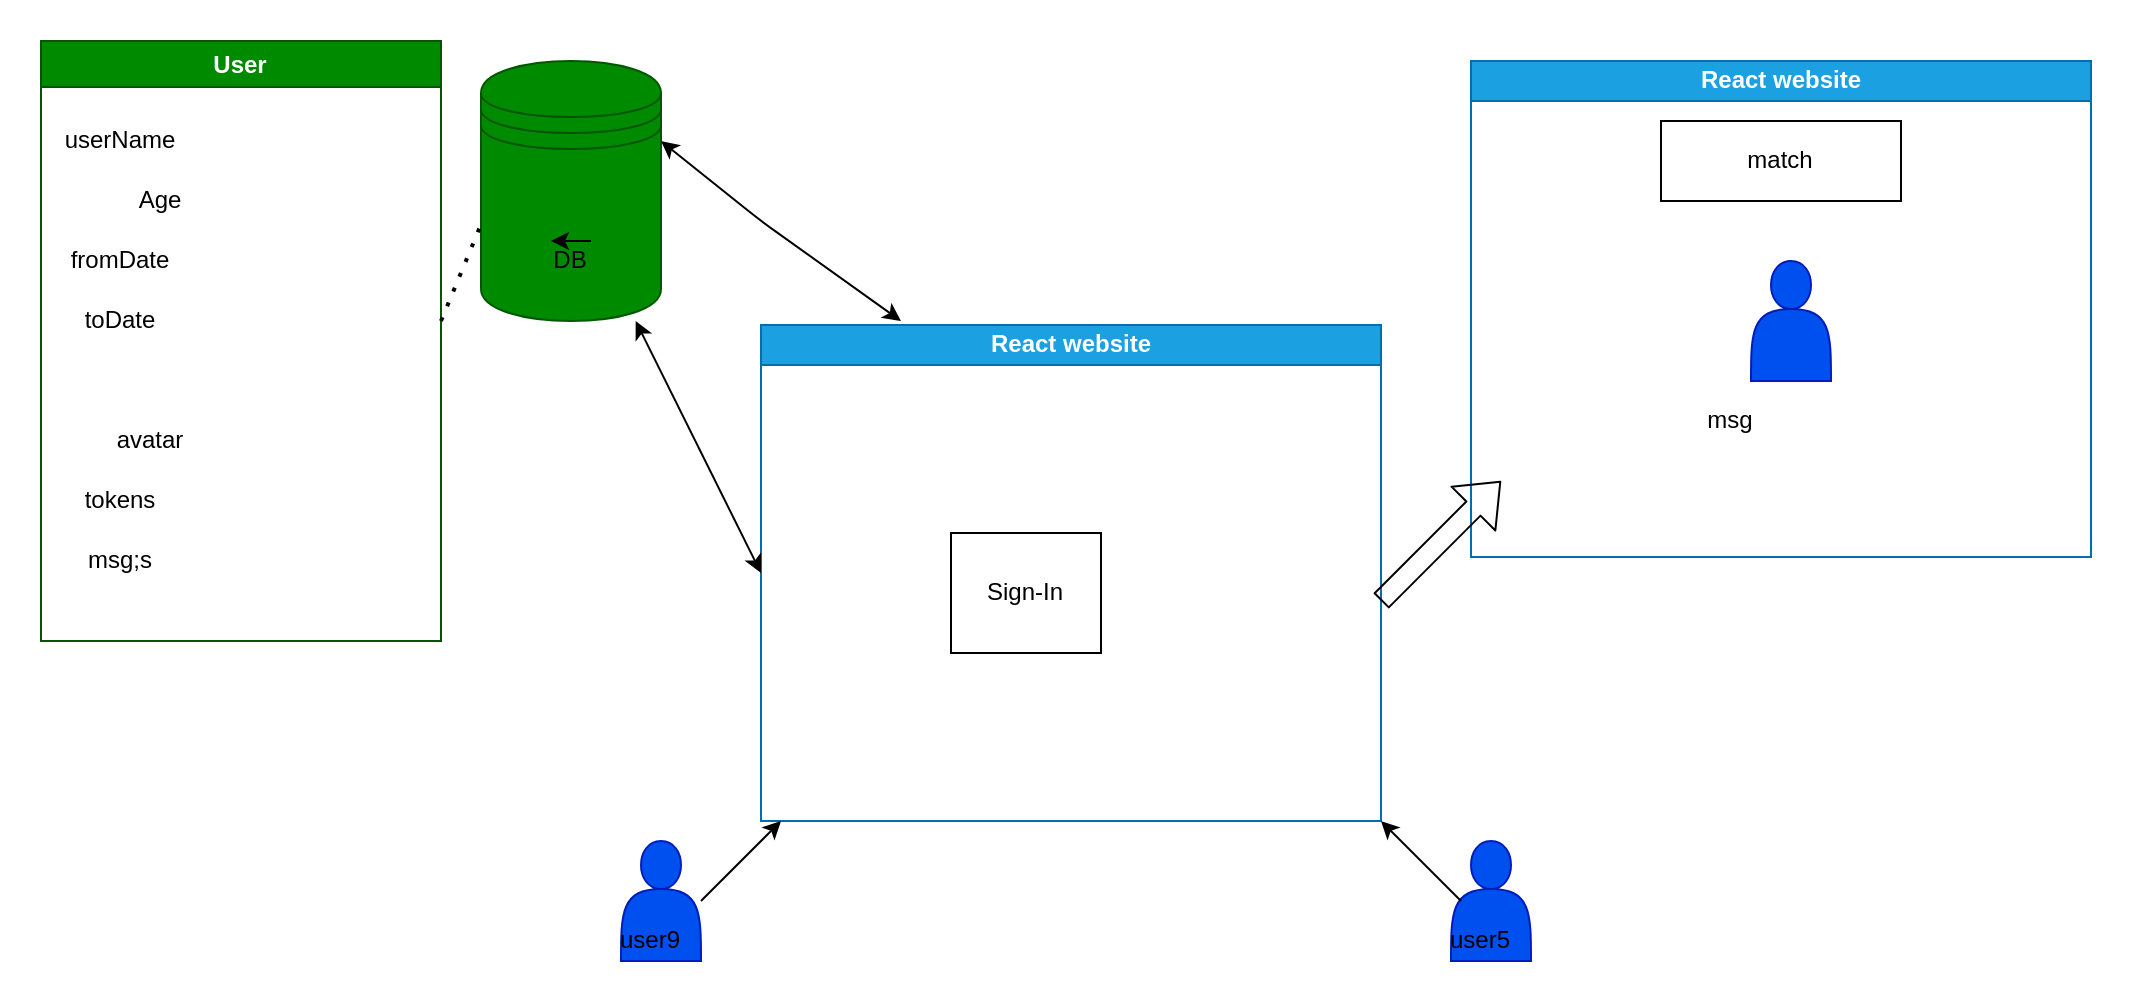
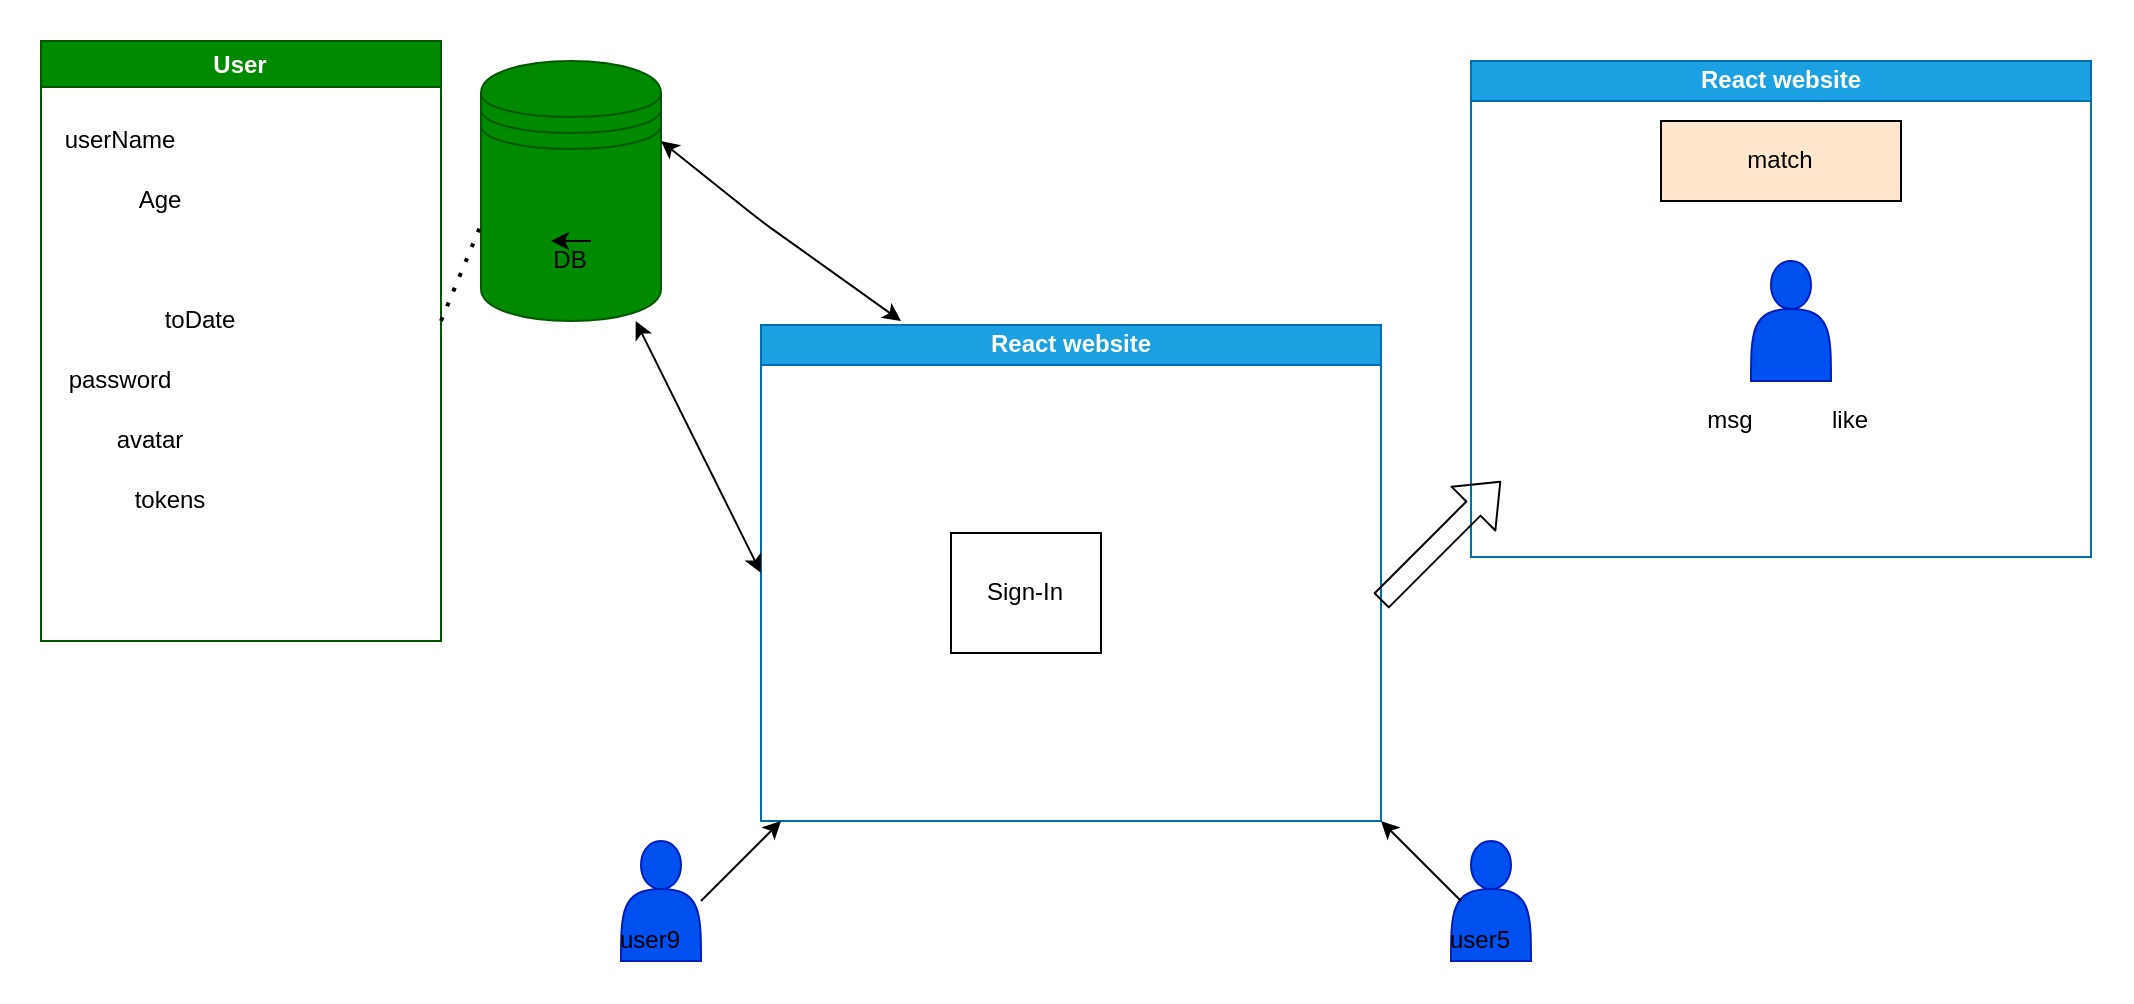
node "match": fillcolor #ffffff -> #ffe6cc
node "fromDate": removed
node "toDate": moved (121, 321) -> (201, 321)
node "password": added
node "like": added
node "tokens": moved (121, 501) -> (171, 501)
node "msg;s": removed
